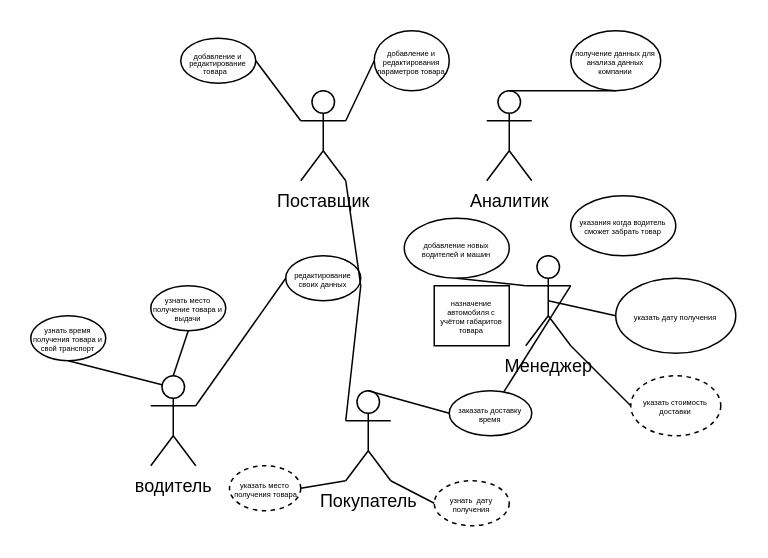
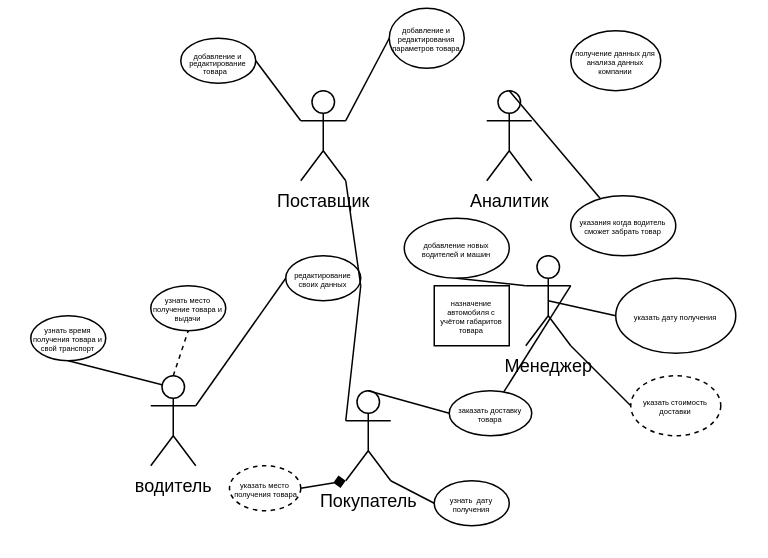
node "добавление и редактирования параметров товара": moved (412, 61) -> (427, 38)
edge "получение данных для анализа данных компании" -- "Аналитик": now "указания когда водитель сможет забрать товар" -- "Аналитик"
edge "узнать место получение товара и выдачи" -- "водитель": style solid -> dashed
node "заказать доставку время": label "заказать доставку время" -> "заказать доставку товара"
edge "Покупатель" -- "указать место получения товара": arrowhead none -> diamond
node "узнать дату получения": style dashed -> solid
